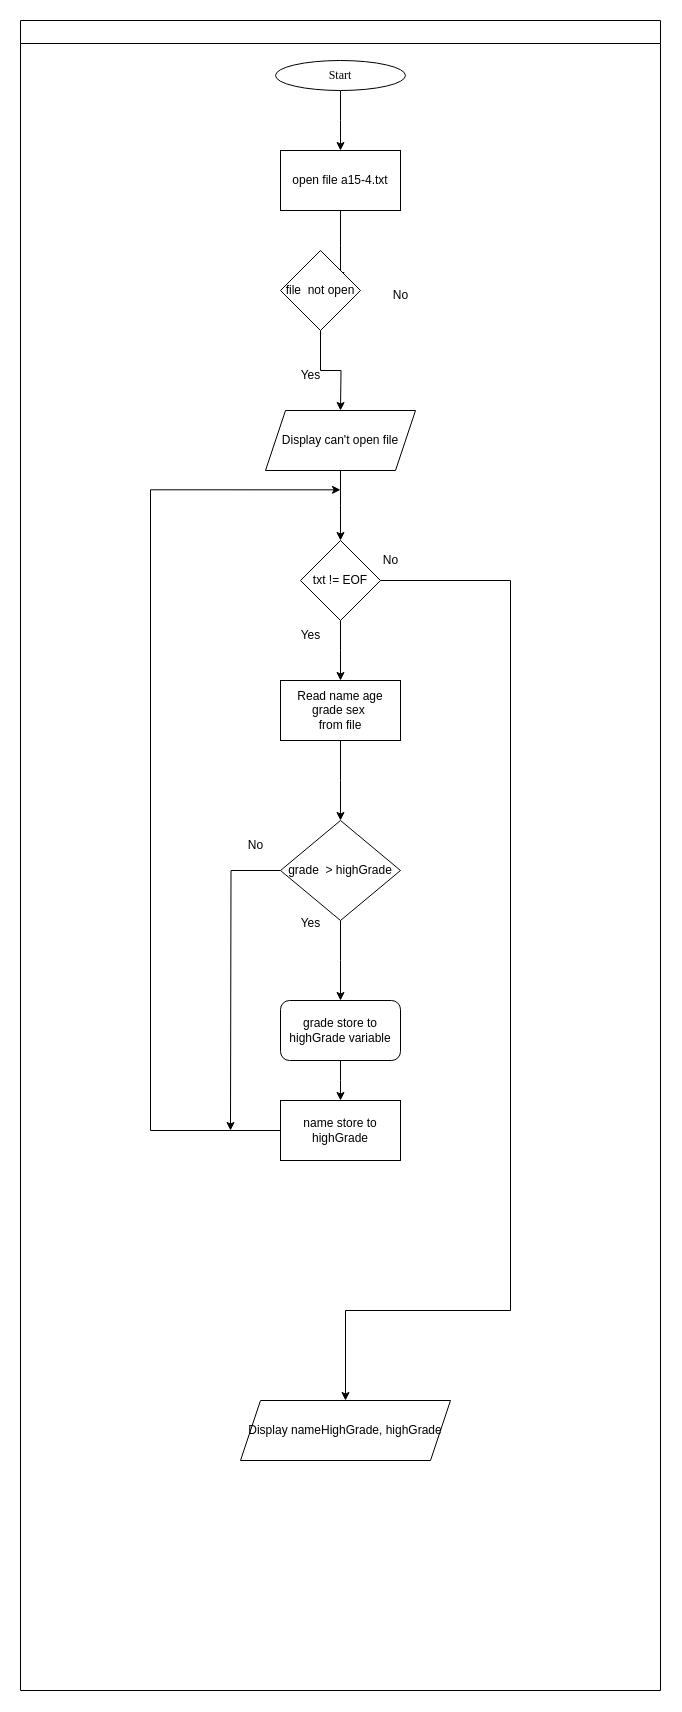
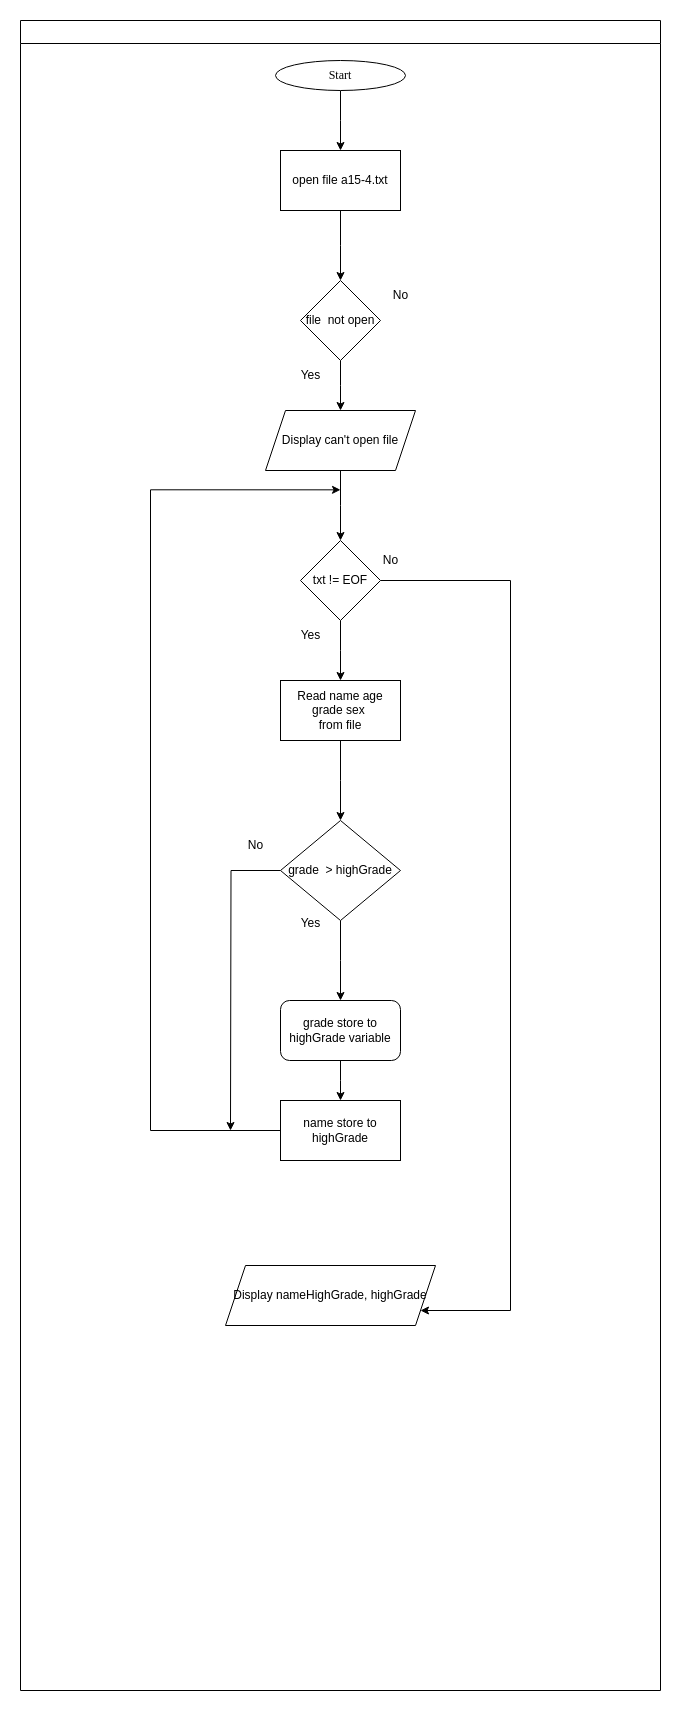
node "file not open": moved (321, 291) -> (341, 321)
node "Display nameHighGrade, highGrade": moved (346, 1431) -> (331, 1296)
